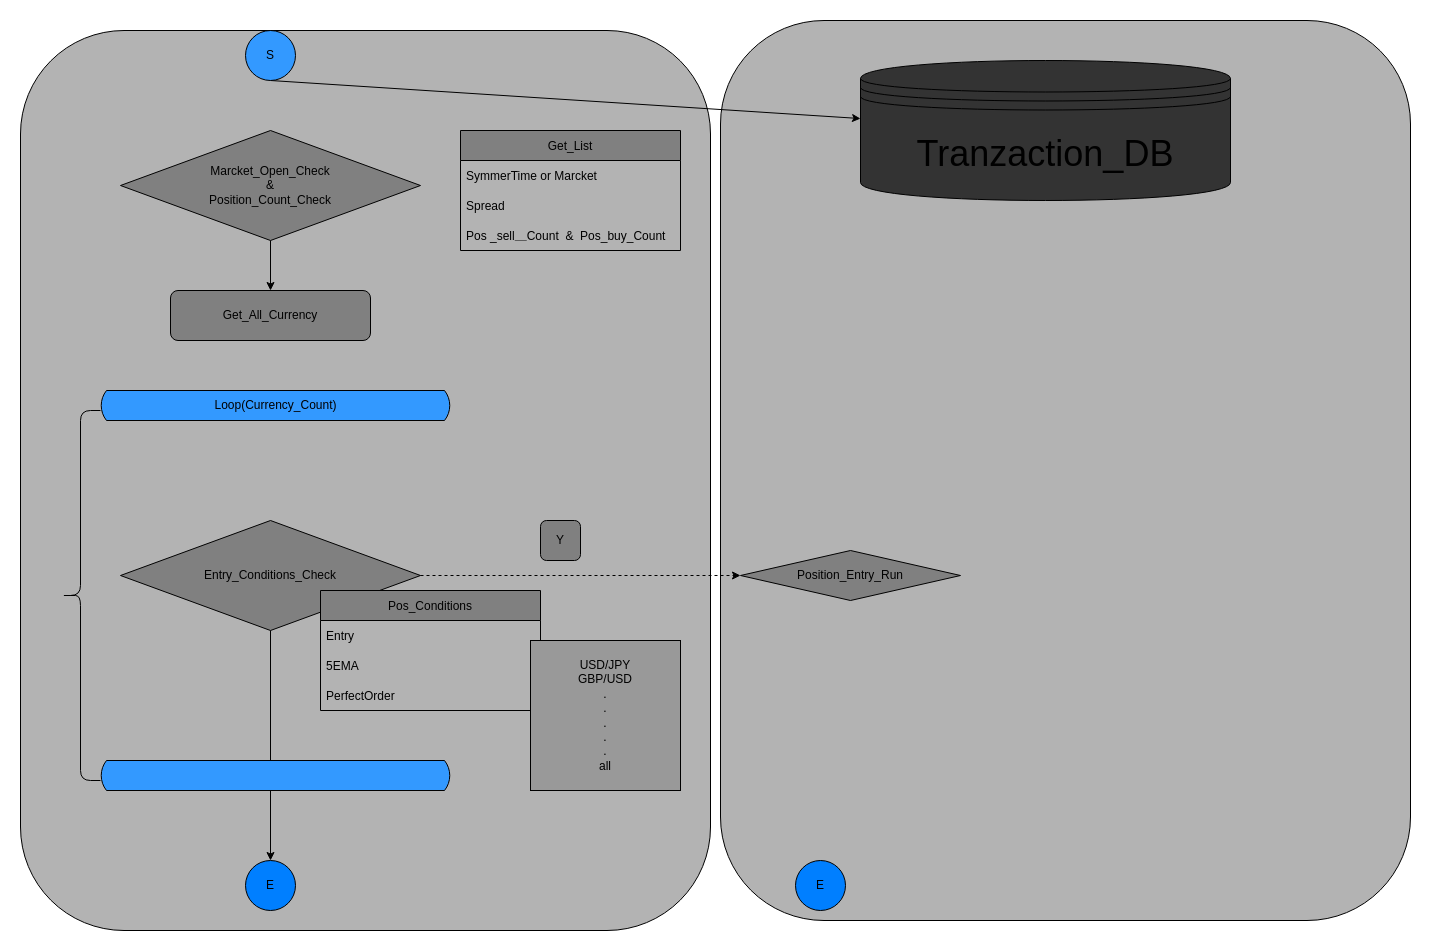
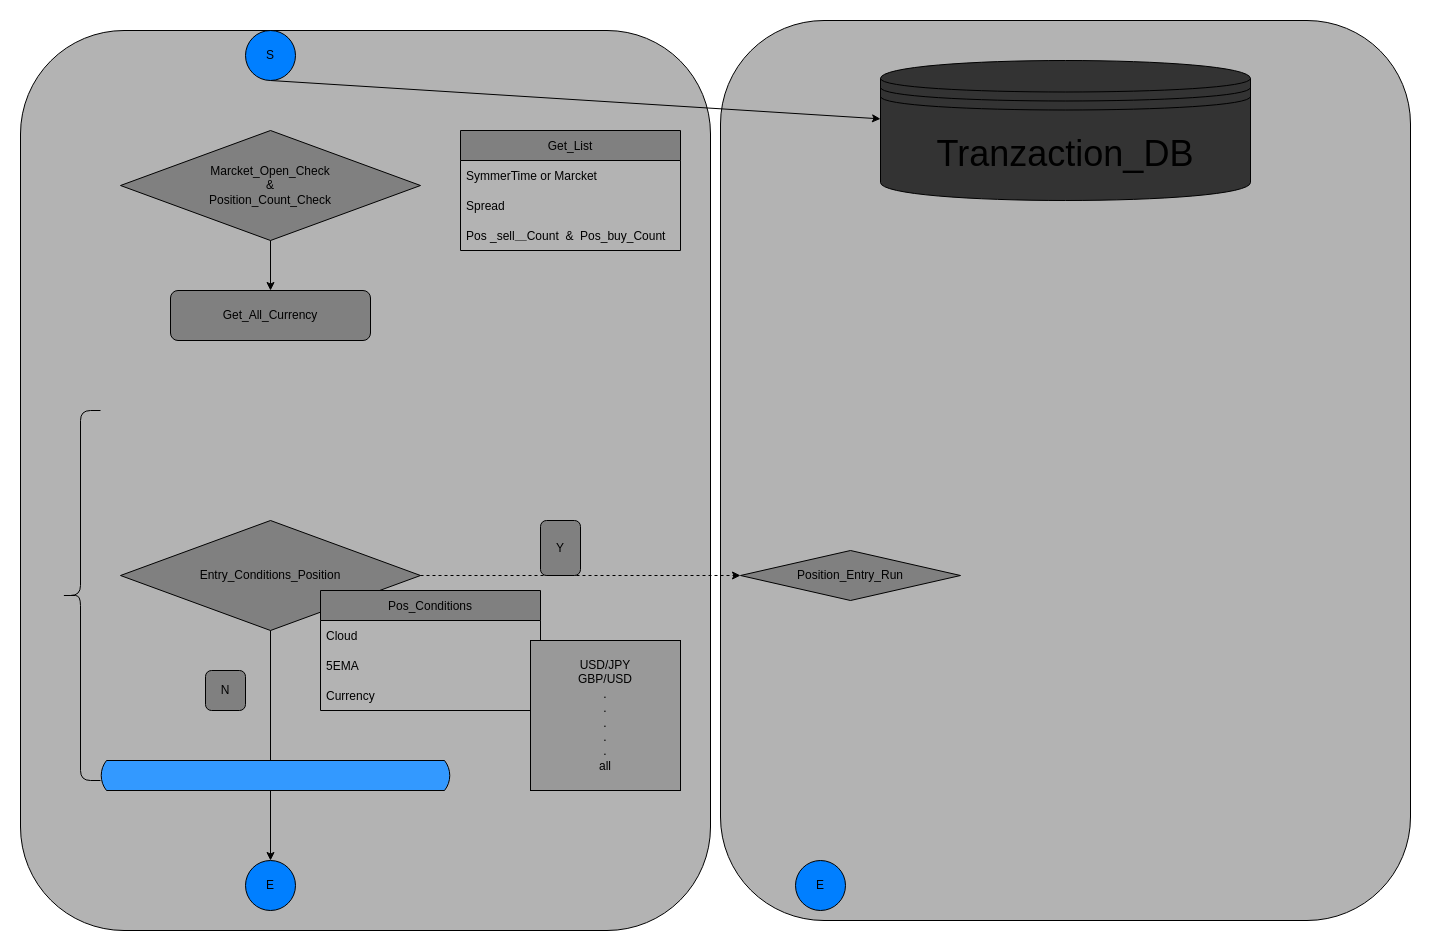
node "S": fillcolor #3399ff -> #007fff
node "Tranzaction_DB": moved (1046, 131) -> (1066, 131)
node "Loop(Currency_Count)": removed
node "Y": size 40x40 -> 40x55
node "Entry_Conditions_Check": label "Entry_Conditions_Check" -> "Entry_Conditions_Position"
node "Entry": label "Entry" -> "Cloud"
node "N": added
node "PerfectOrder": label "PerfectOrder" -> "Currency"
